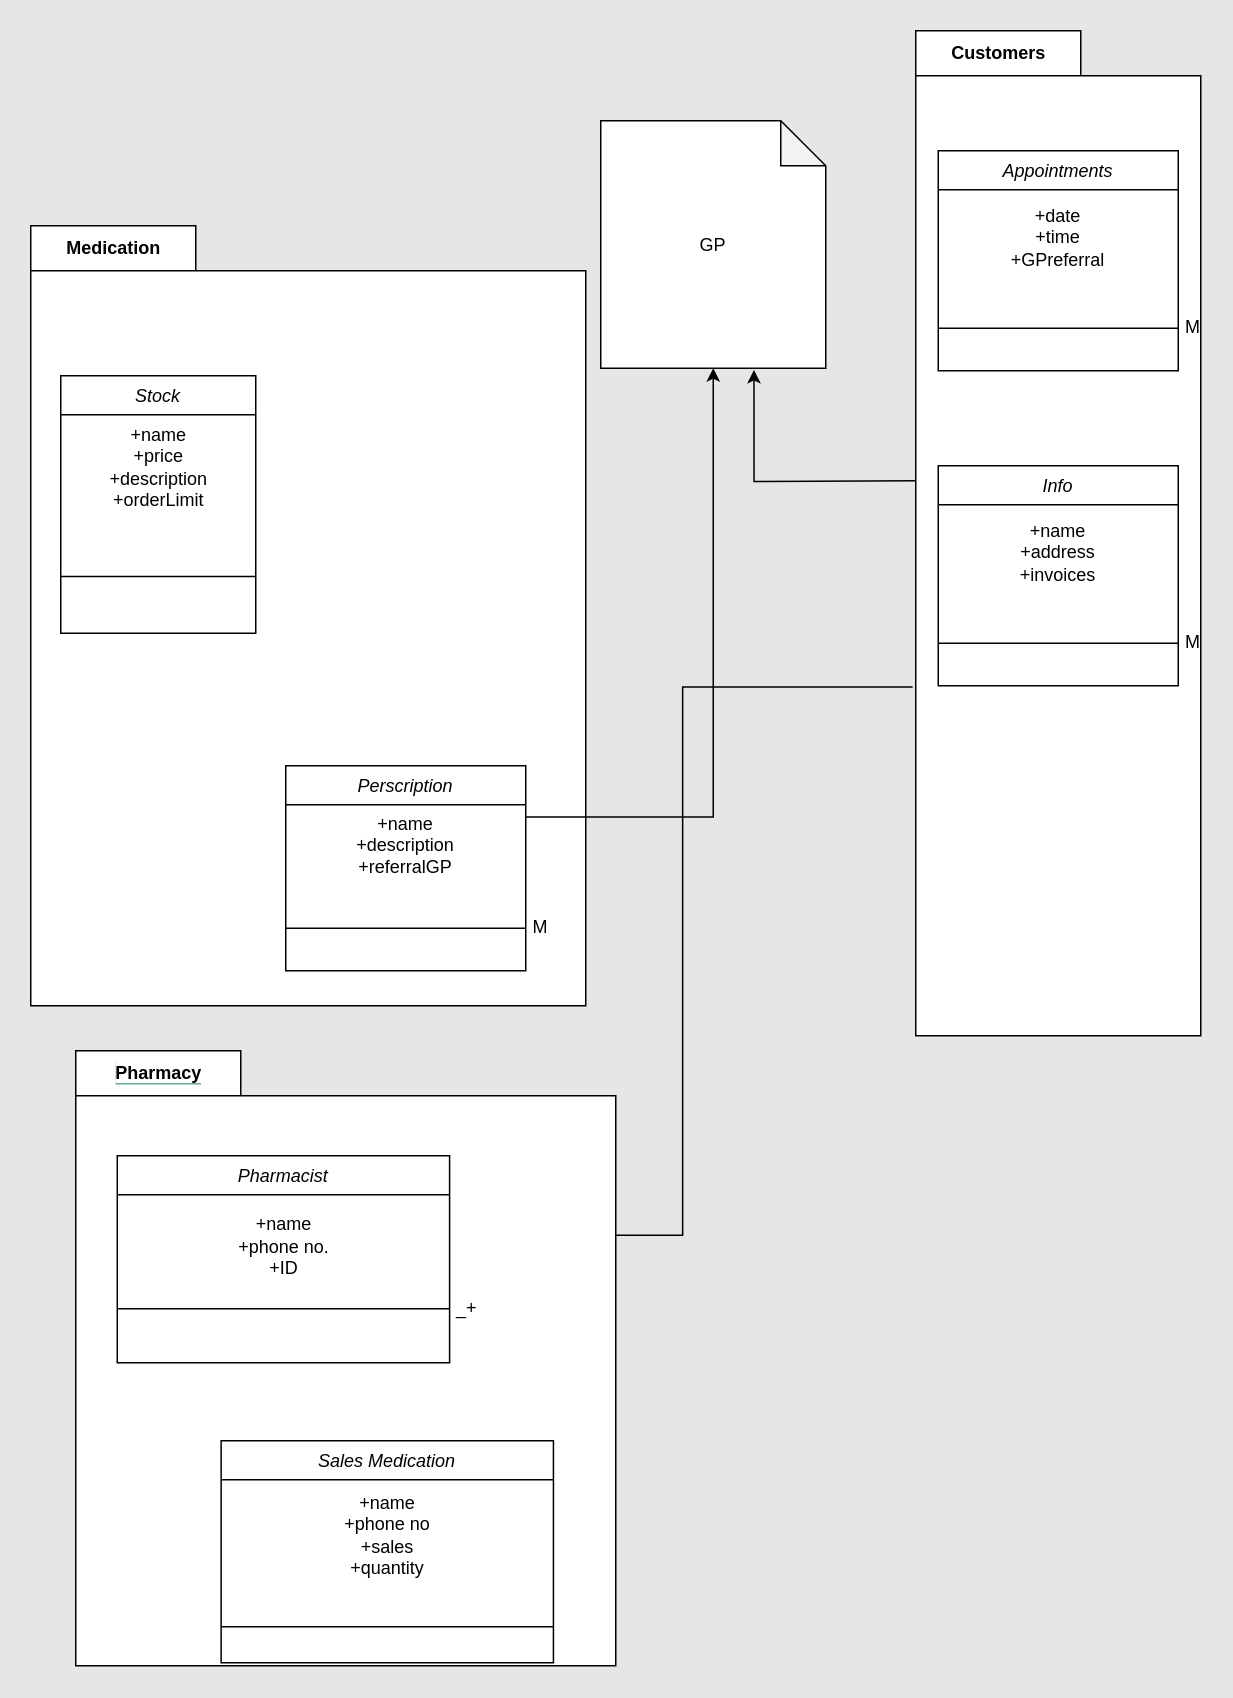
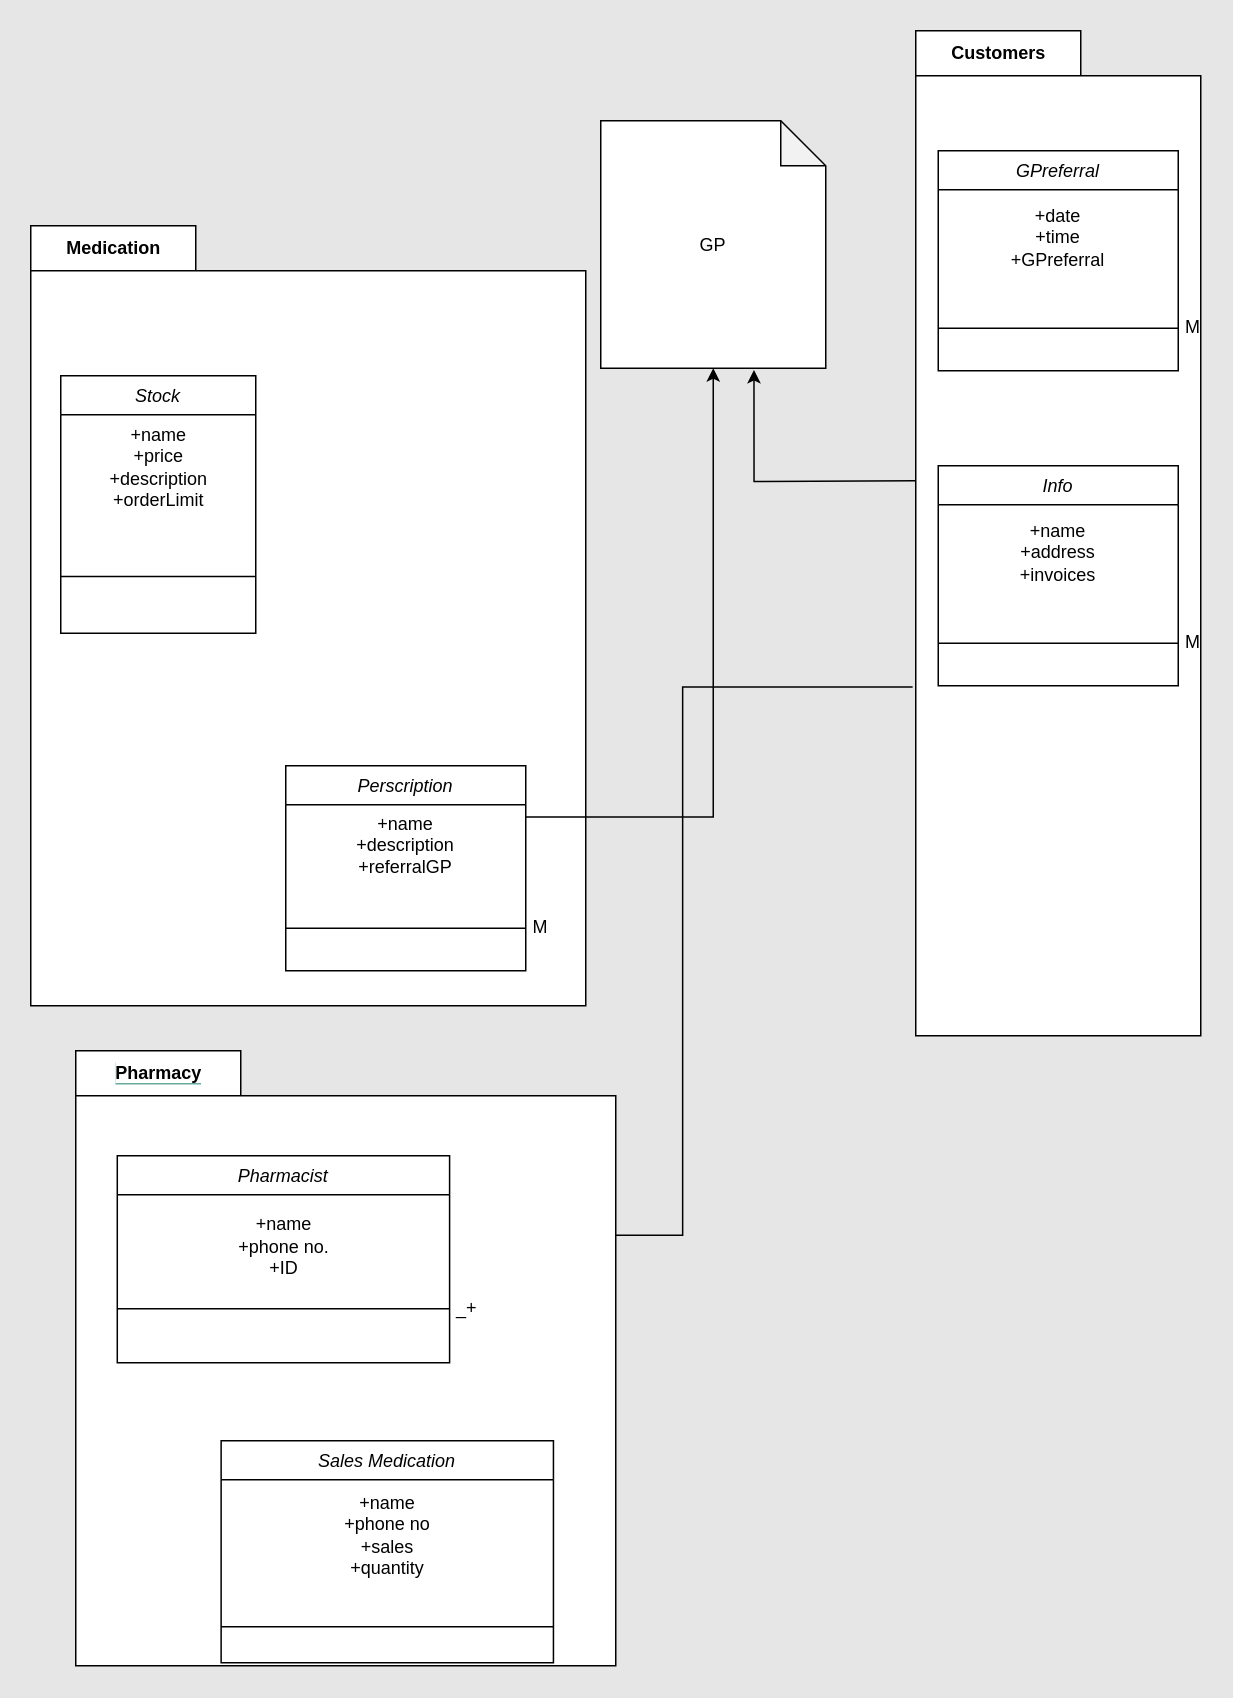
node "Appointments": label "Appointments" -> "GPreferral"
